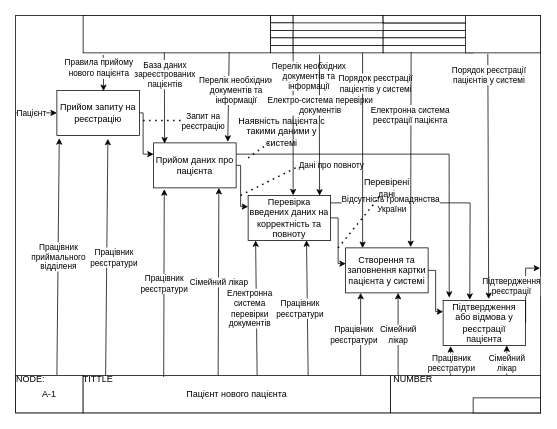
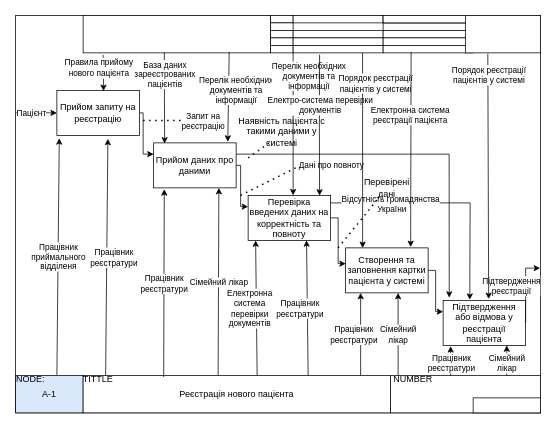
node "Прийом даних про пацієнта": label "Прийом даних про пацієнта" -> "Прийом даних про даними"
node "A-1": fillcolor #ffffff -> #dae8fc
node "Пацієнт нового пацієнта": label "Пацієнт нового пацієнта" -> "Реєстрація нового пацієнта"
